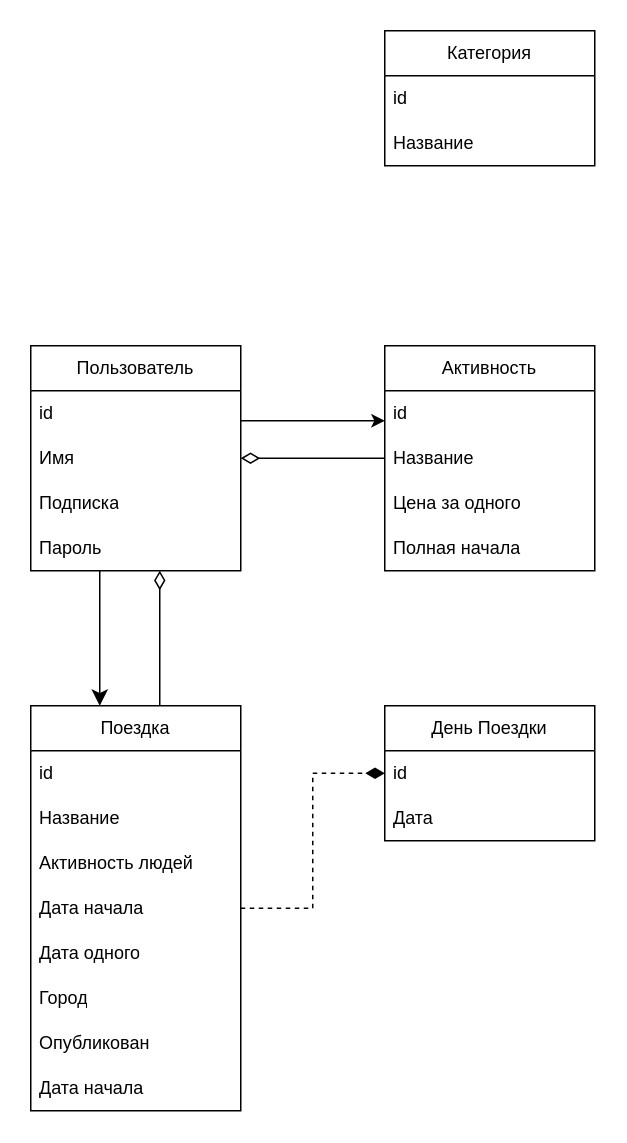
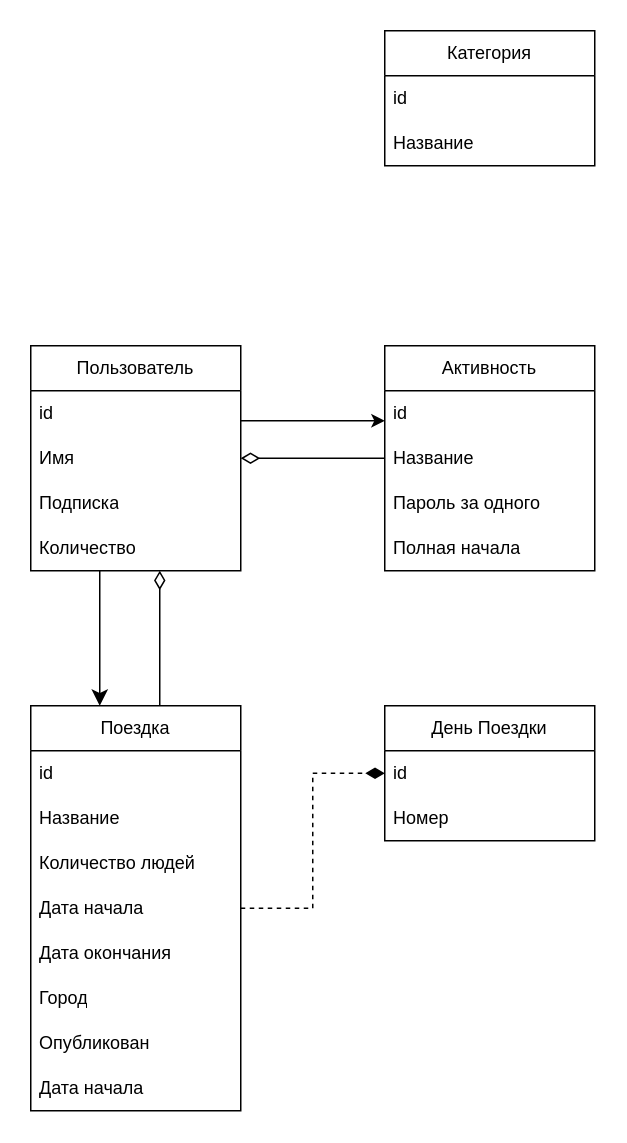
node "Цена за одного": label "Цена за одного" -> "Пароль за одного"
node "Пароль": label "Пароль" -> "Количество"
node "Дата": label "Дата" -> "Номер"
node "Активность людей": label "Активность людей" -> "Количество людей"
node "Дата одного": label "Дата одного" -> "Дата окончания"
